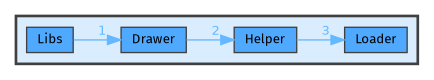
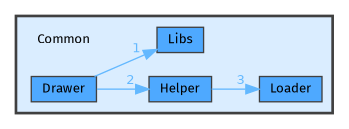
node "Common": added
edge "Libs" -> "Drawer": reversed
